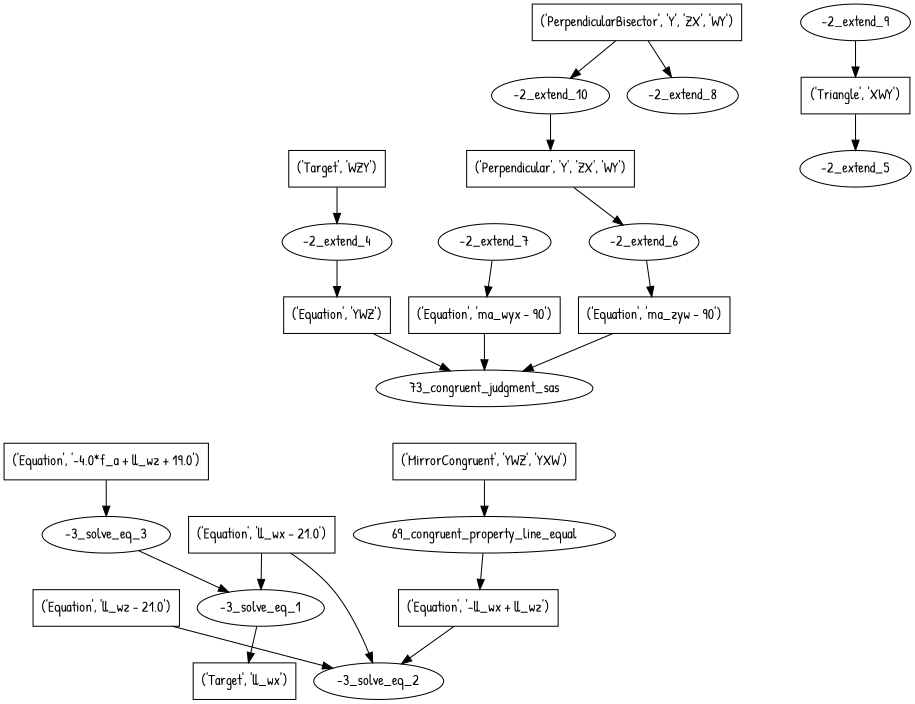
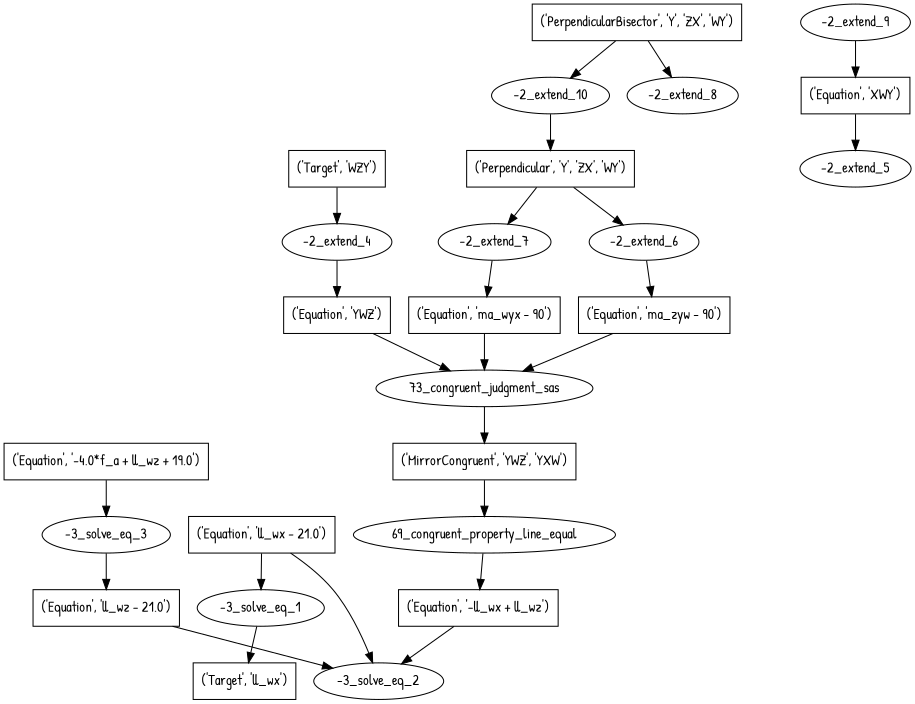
node "('Triangle', 'XWY')": label "('Triangle', 'XWY')" -> "('Equation', 'XWY')"
edge "('Perpendicular', 'Y', 'ZX', 'WY')" -> "-2_extend_7": added
edge "73_congruent_judgment_sas" -> "('MirrorCongruent', 'YWZ', 'YXW')": added
edge "-3_solve_eq_3" -> "-3_solve_eq_1": now "-3_solve_eq_3" -> "('Equation', 'll_wz - 21.0')"
